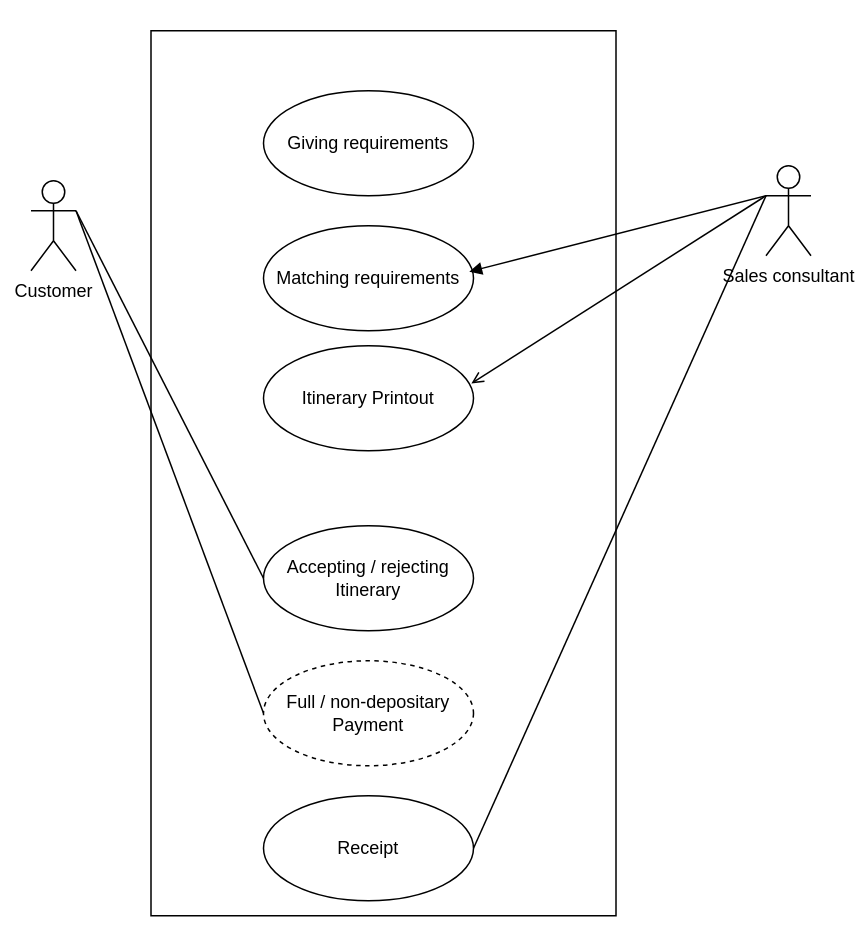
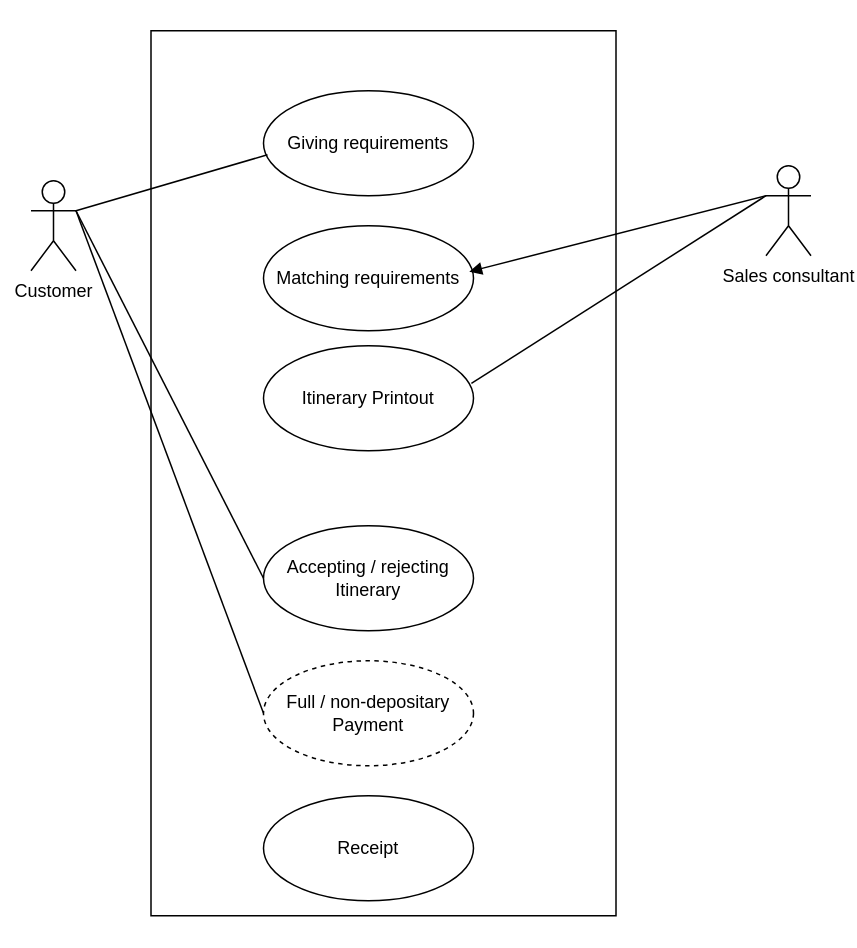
edge "Giving requirements" -- "Customer": added
edge "Sales consultant" -> "Itinerary Printout": arrowhead open -> none
edge "Sales consultant" -- "Receipt": removed
